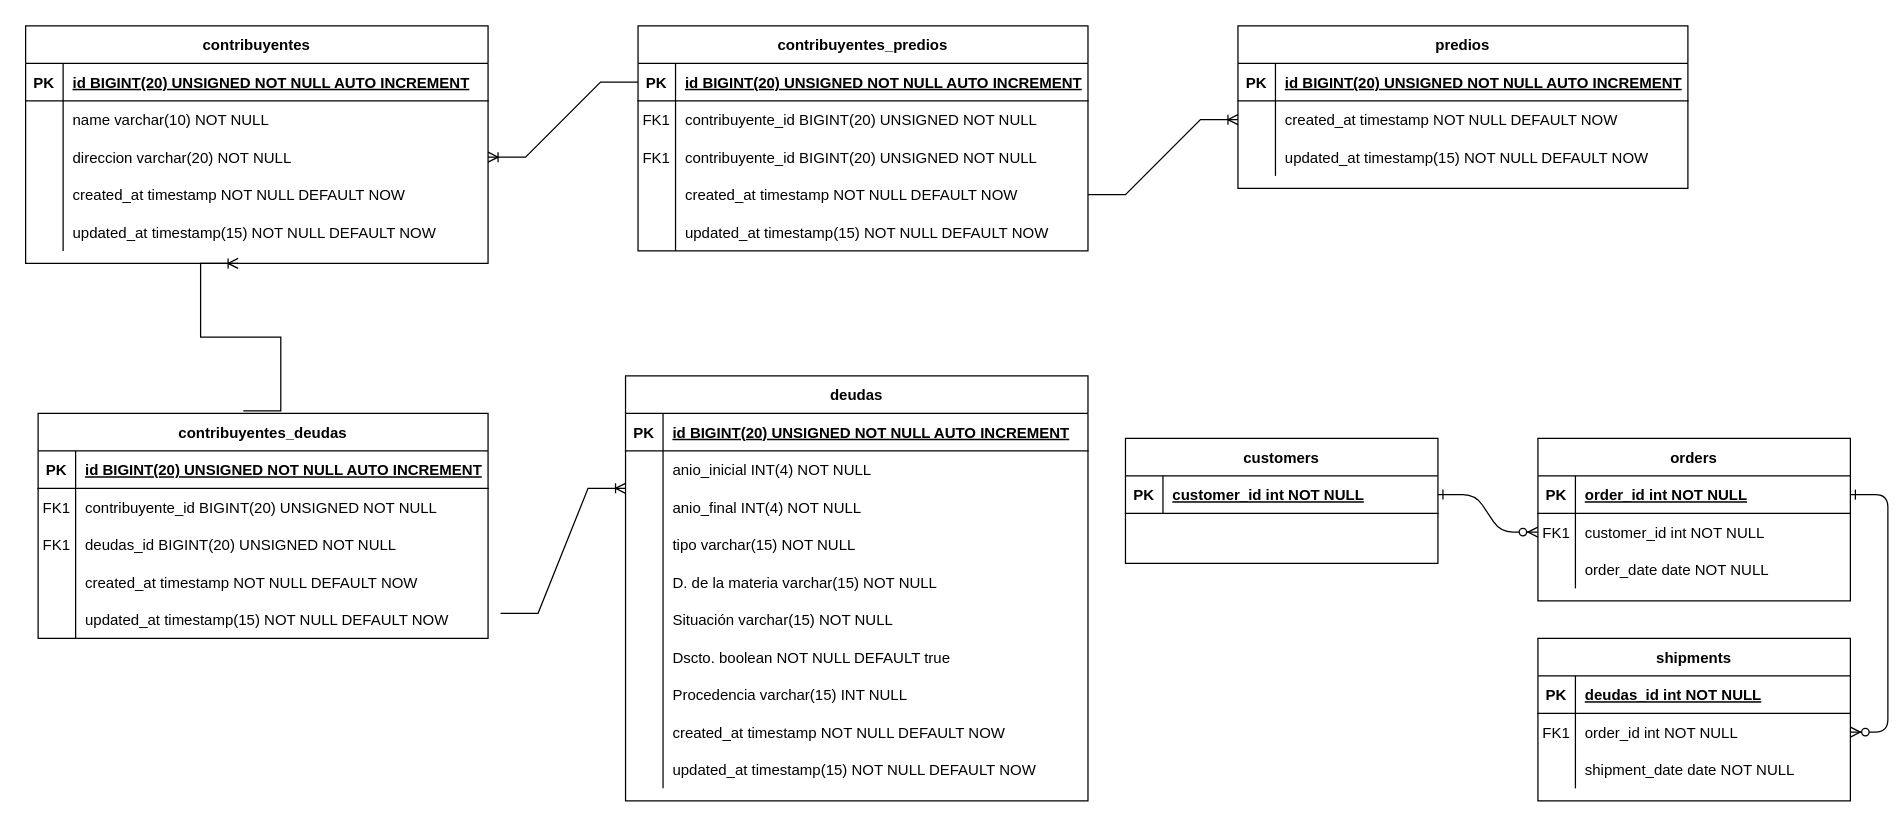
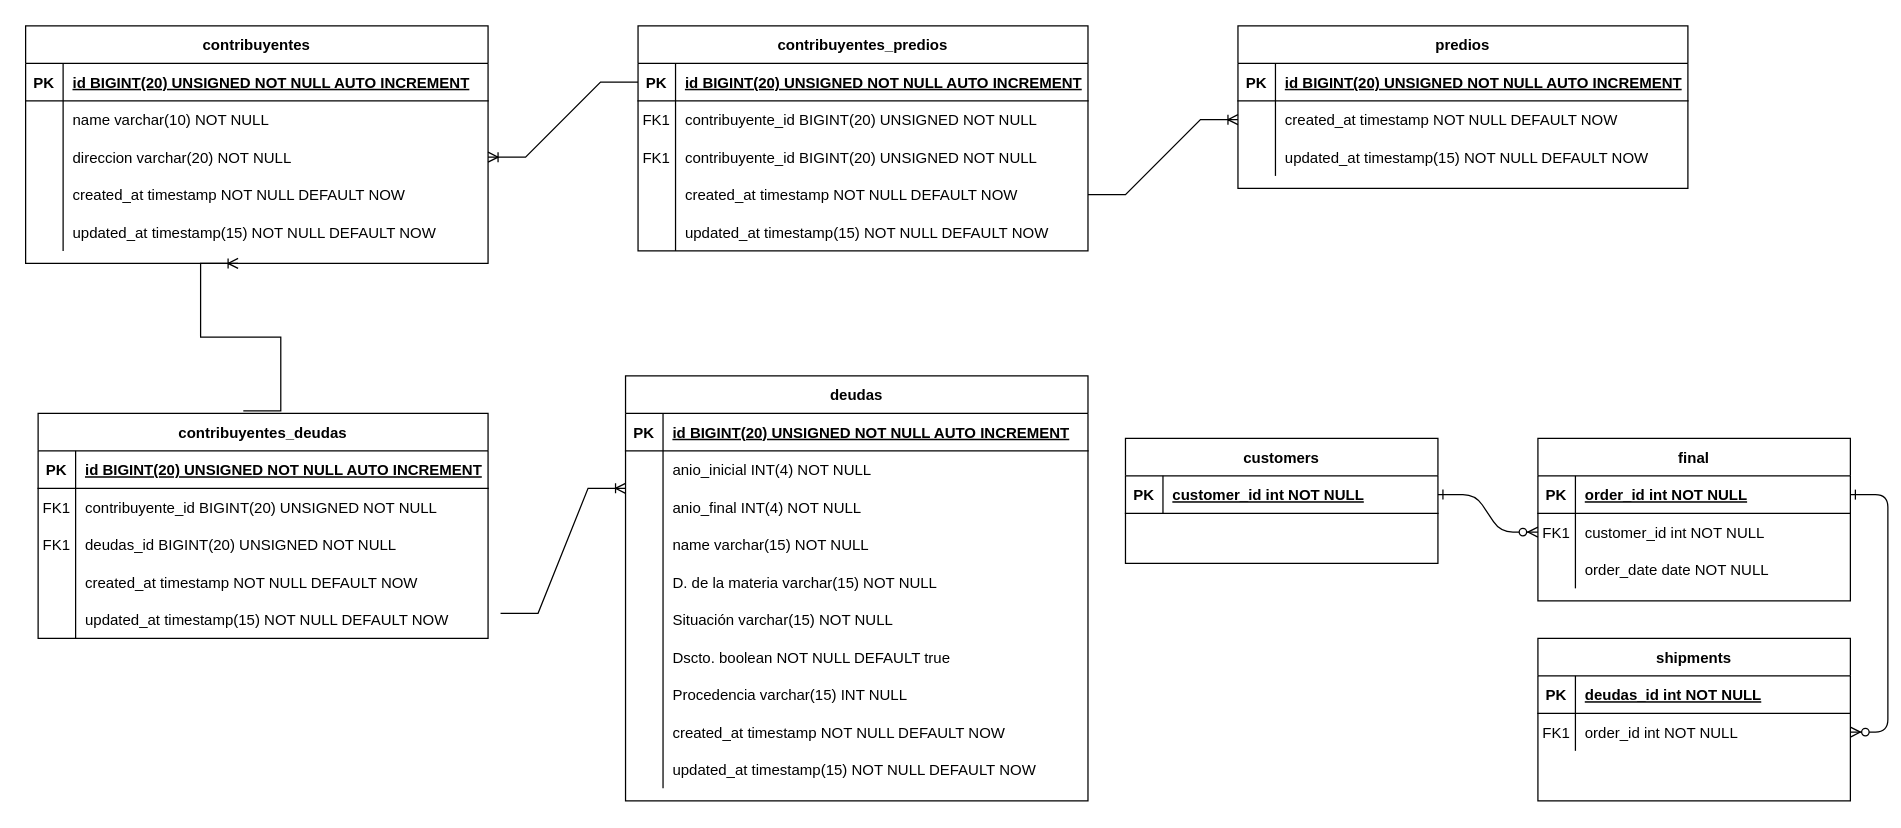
node "orders": label "orders" -> "final"
node "tipo varchar(15) NOT NULL": label "tipo varchar(15) NOT NULL" -> "name varchar(15) NOT NULL"
node "shipment_date date NOT NULL": removed
